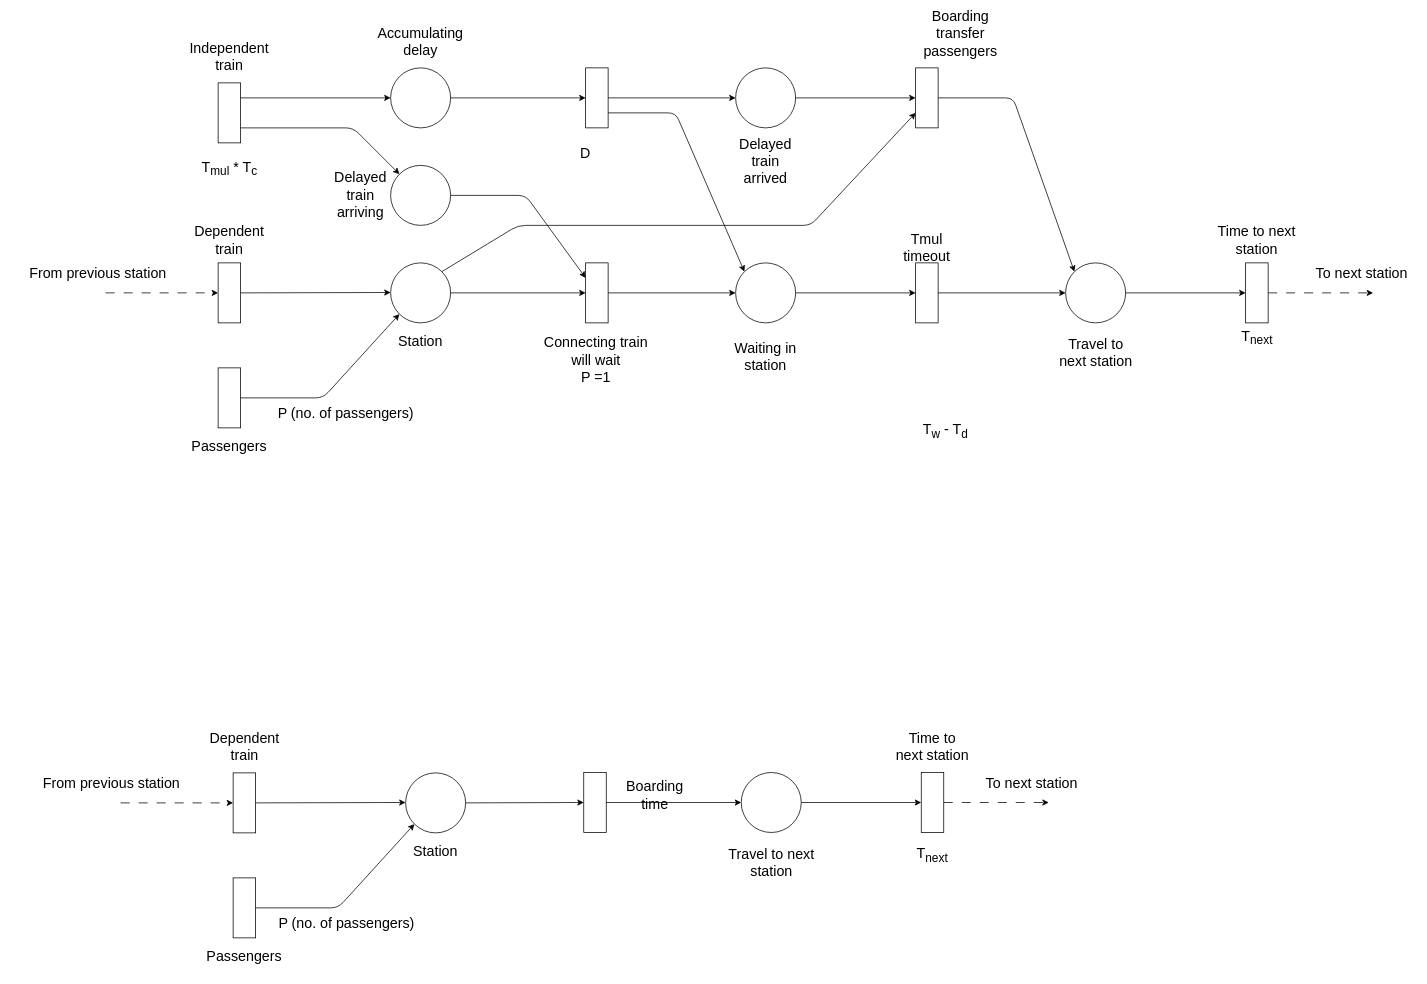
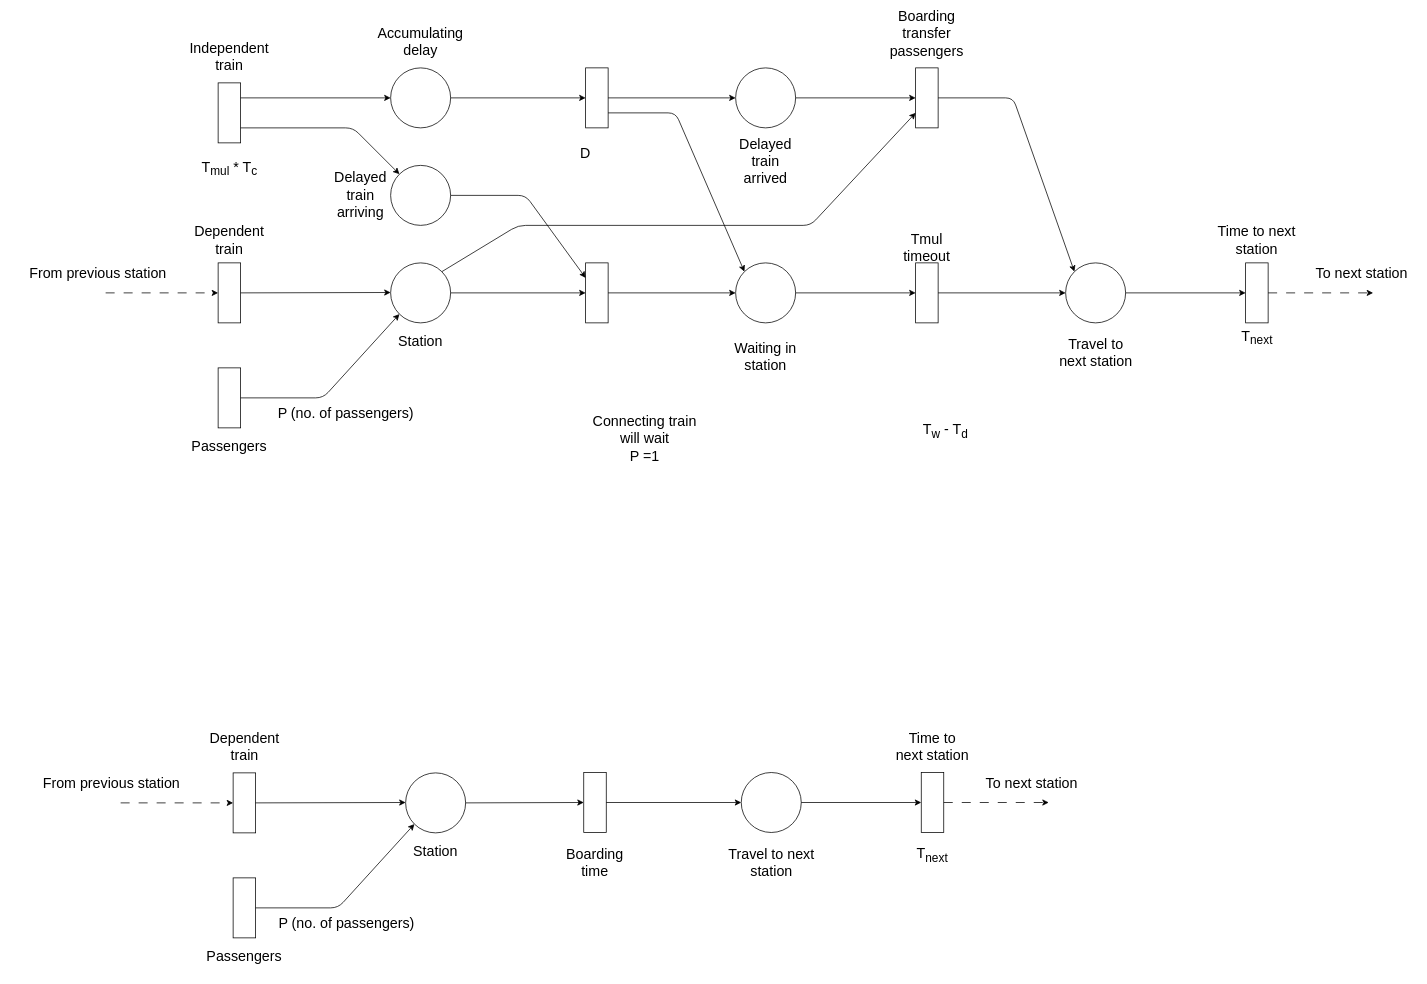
node "Boarding transfer passengers": moved (960, 34) -> (927, 34)
node "Connecting train will wait P =1": moved (596, 360) -> (644, 439)
node "Boarding time": moved (655, 795) -> (595, 863)
